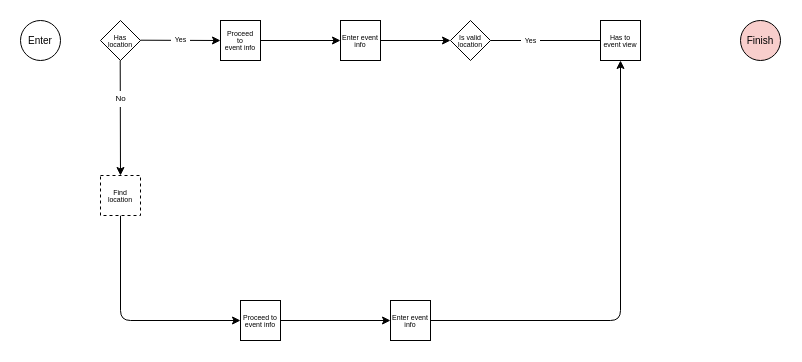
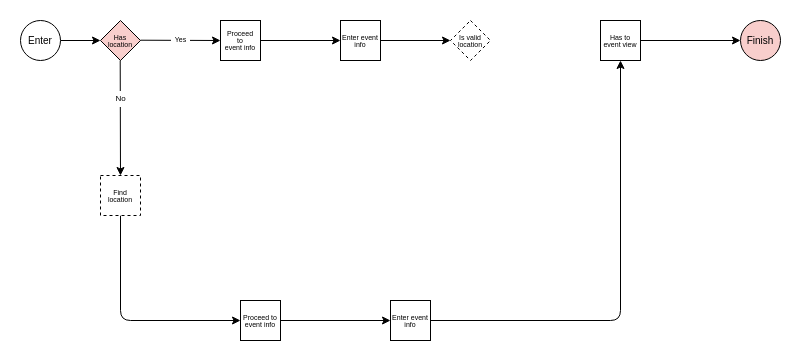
edge "Enter" -> "Has location": added
node "Has location": fillcolor #ffffff -> #f8cecc
node "Is valid location": style solid -> dashed
edge "Is valid location" -- "Has to event view": removed, label "Yes"
edge "Has to event view" -> "Finish": added
